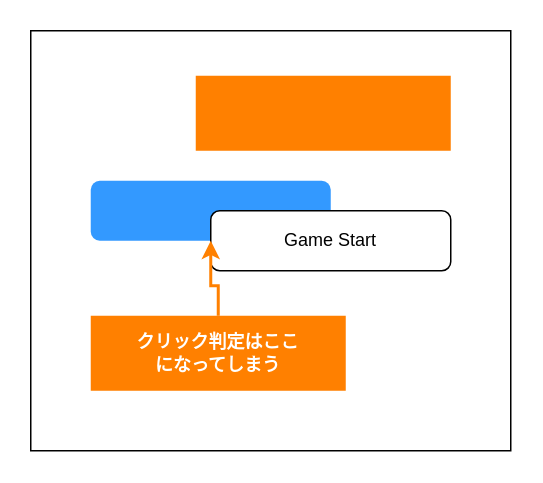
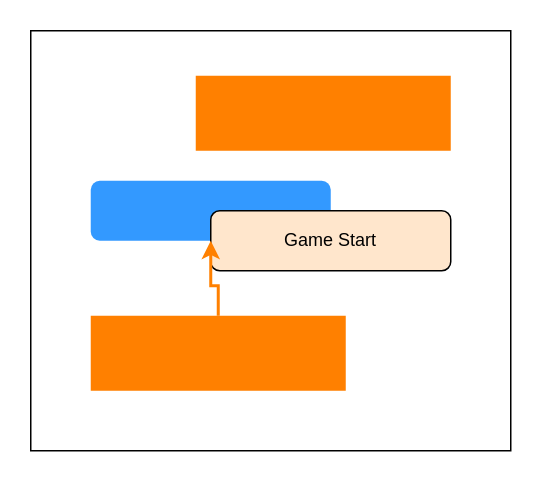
node "Game Start": fillcolor #ffffff -> #ffe6cc
node "クリック判定はここ になってしまう": removed
